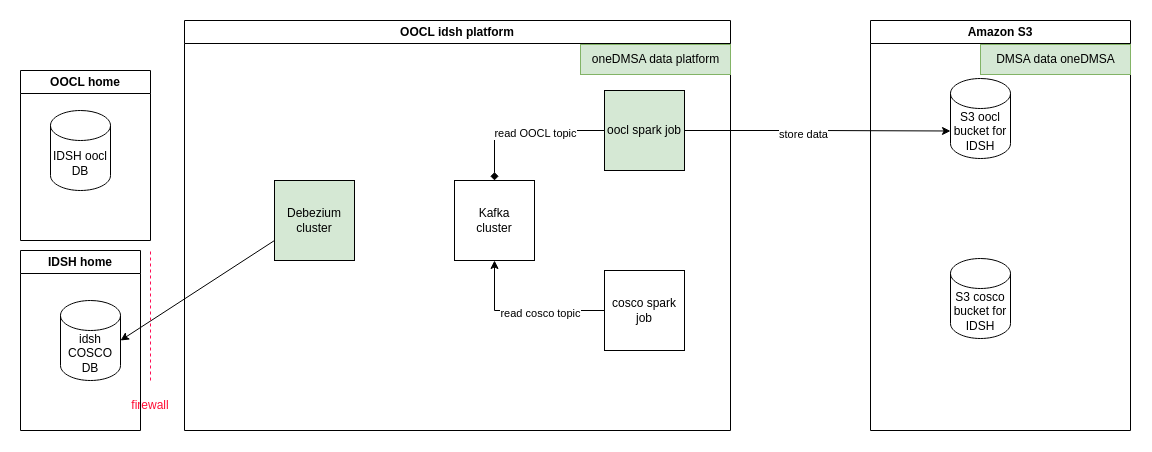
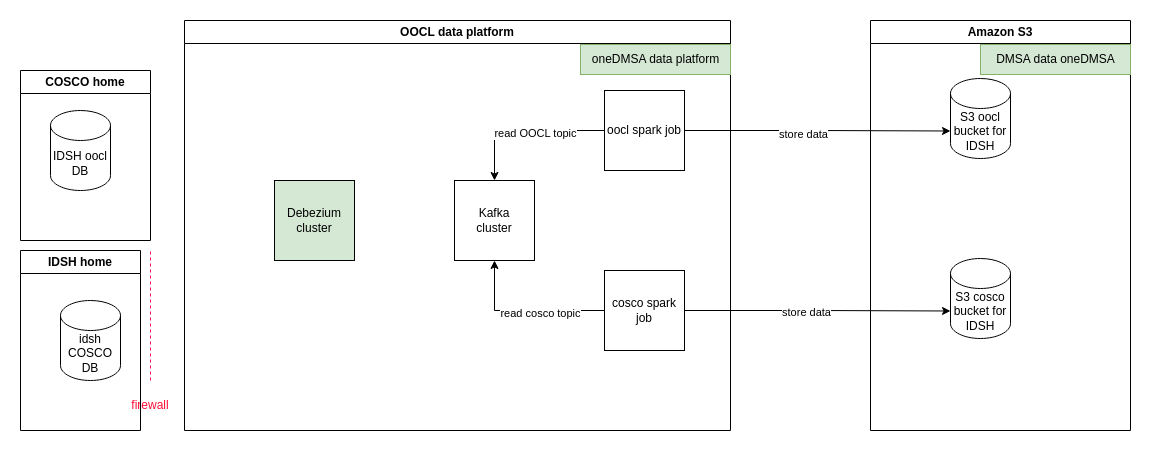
node "OOCL idsh platform": label "OOCL idsh platform" -> "OOCL data platform"
node "OOCL home": label "OOCL home" -> "COSCO home"
node "oocl spark job": fillcolor #d5e8d4 -> #ffffff
edge "oocl spark job" -> "Kafka cluster": arrowhead diamond -> classic
edge "Debezium cluster" -> "idsh COSCO DB": removed
edge "cosco spark job" -> "S3 cosco bucket for IDSH": added, label "store data"
